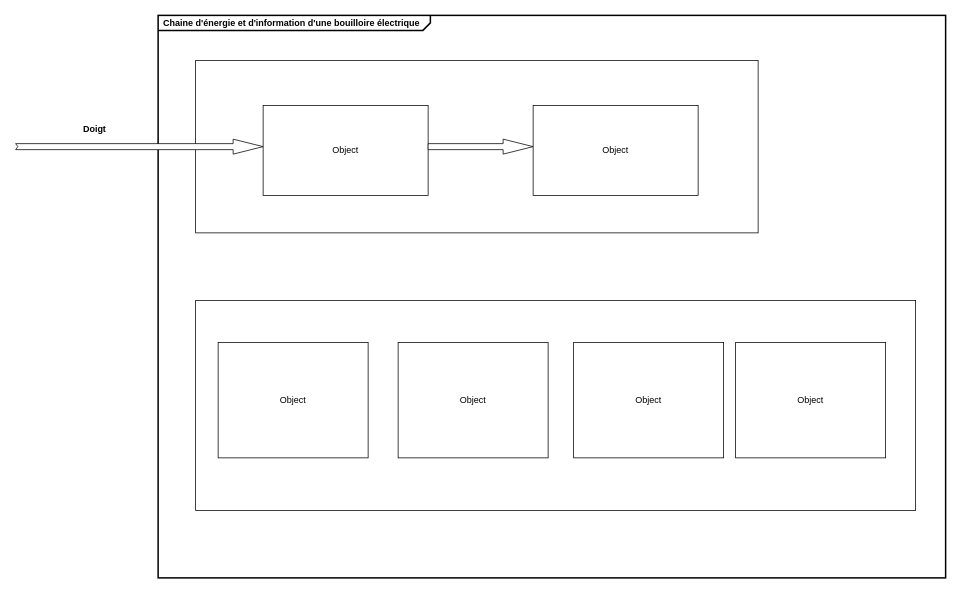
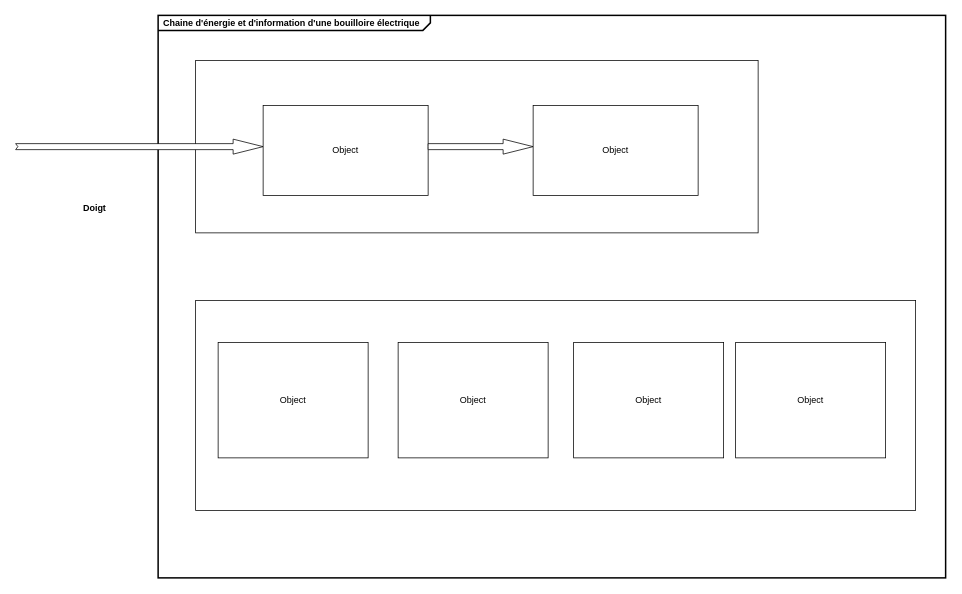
node "Doigt": moved (94, 129) -> (94, 208)
